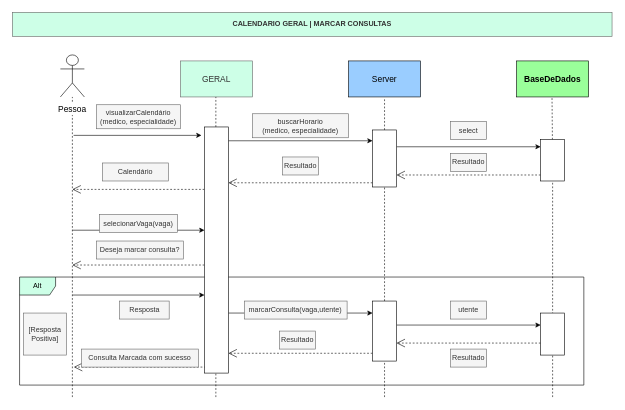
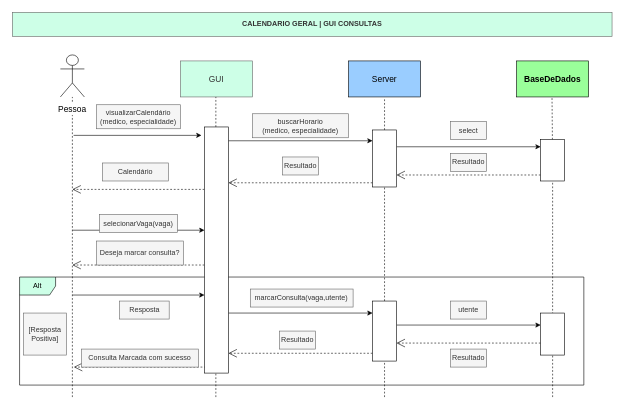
node "CALENDARIO GERAL | MARCAR CONSULTAS": label "CALENDARIO GERAL | MARCAR CONSULTAS" -> "CALENDARIO GERAL | GUI CONSULTAS"
node "GERAL": label "GERAL" -> "GUI"
node "Deseja marcar consulta?": size 87x18 -> 87x24
node "marcarConsulta(vaga,utente)": moved (296, 310) -> (302, 298)
